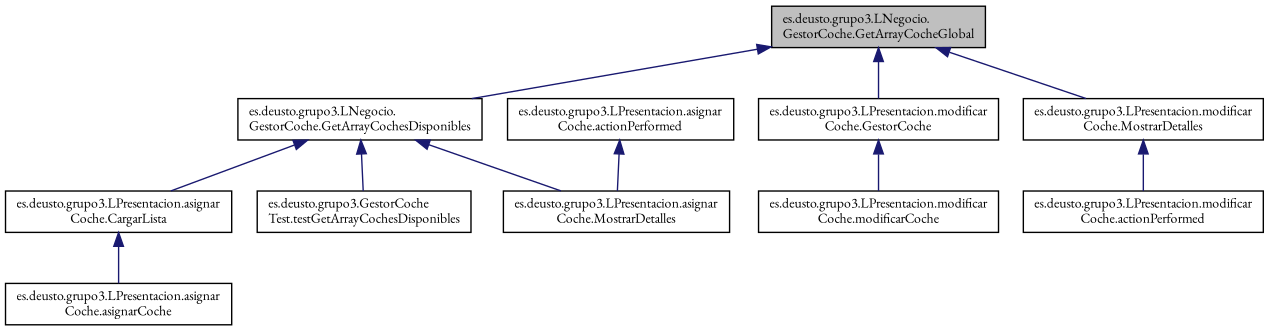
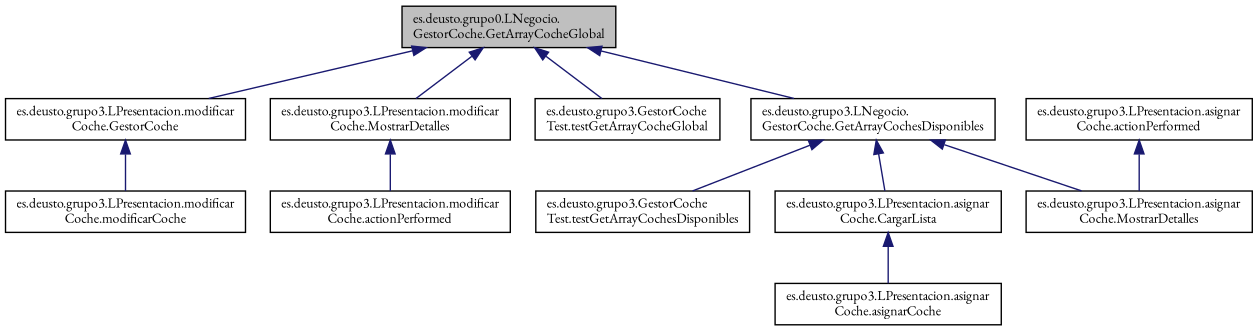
node "es.deusto.grupo3.LNegocio. GestorCoche.GetArrayCocheGlobal": label "es.deusto.grupo3.LNegocio. GestorCoche.GetArrayCocheGlobal" -> "es.deusto.grupo0.LNegocio. GestorCoche.GetArrayCocheGlobal"
node "es.deusto.grupo3.GestorCoche Test.testGetArrayCocheGlobal": added
